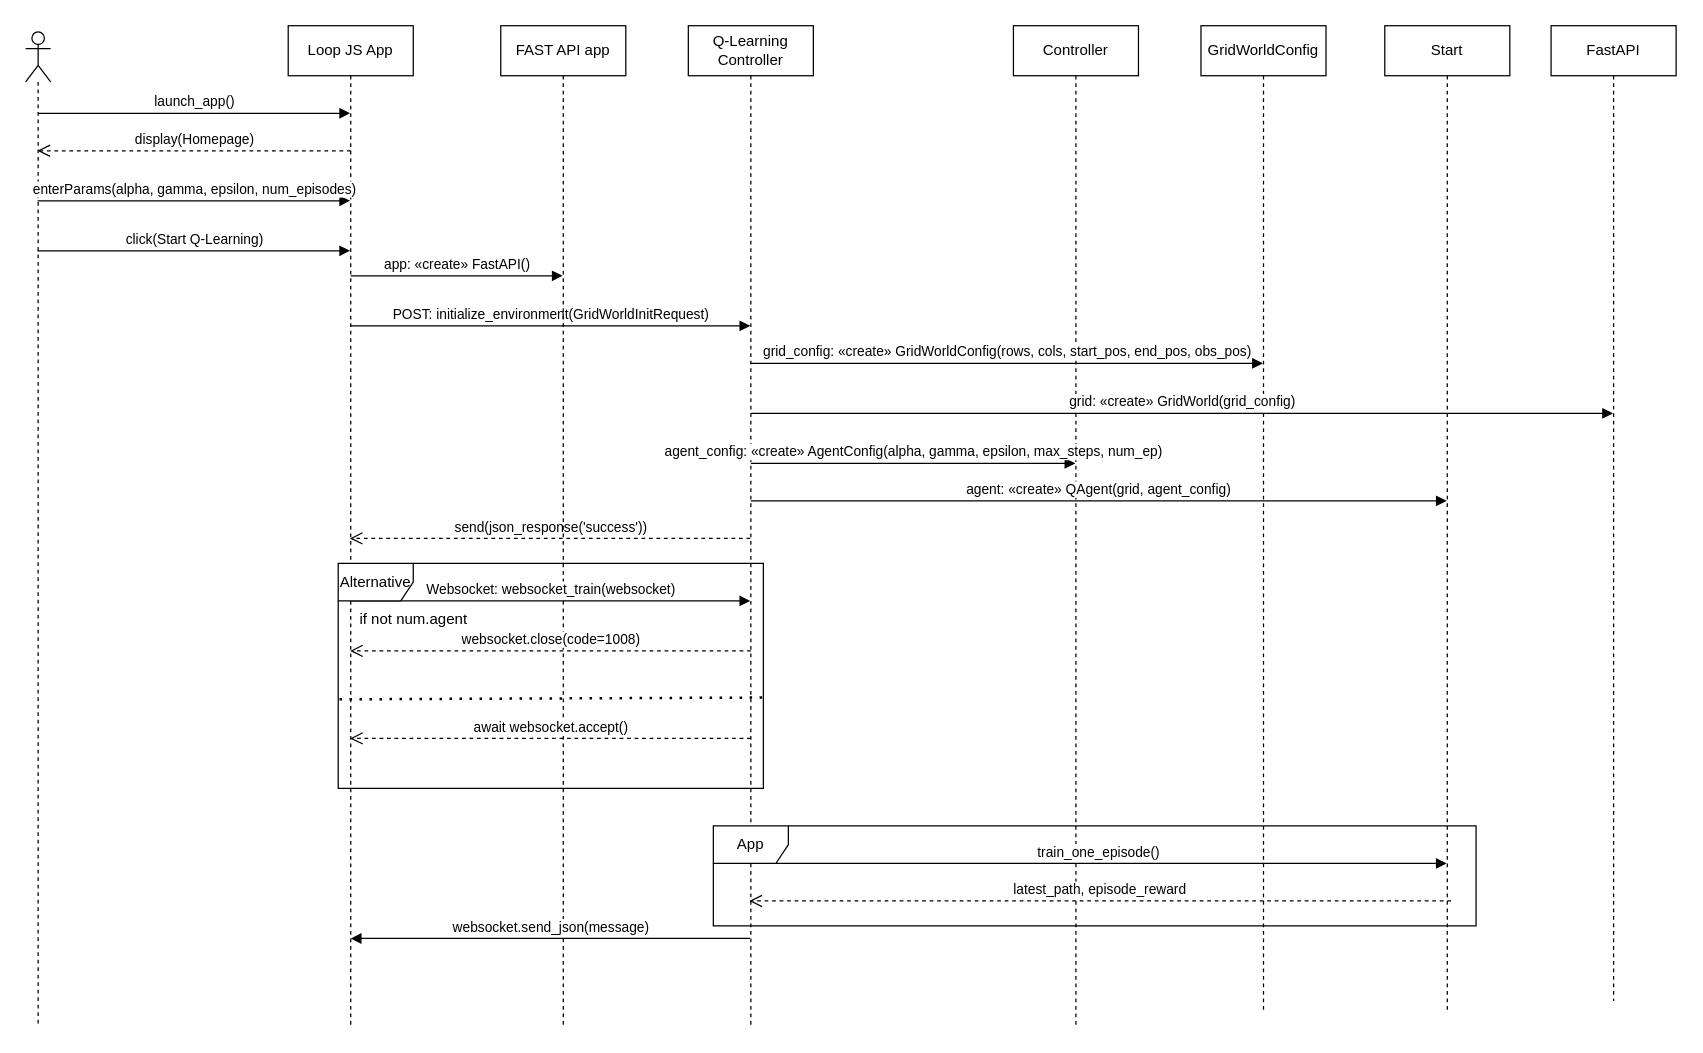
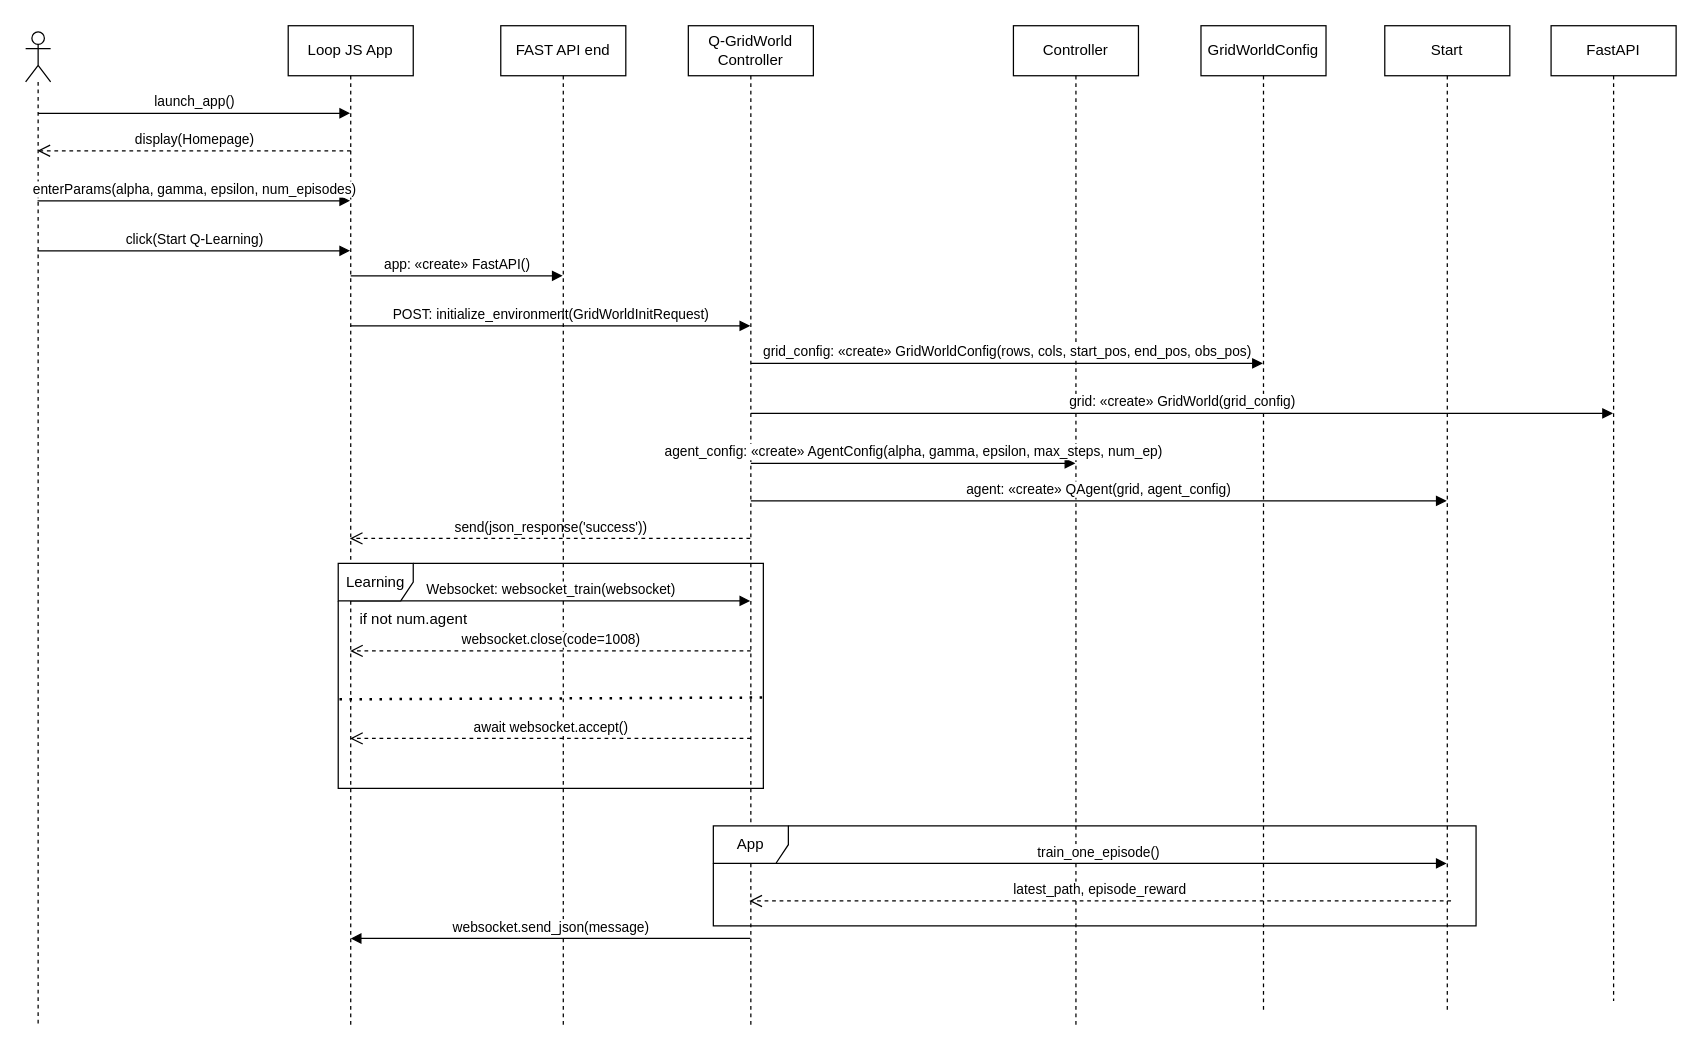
node "FAST API app": label "FAST API app" -> "FAST API end"
node "Q-Learning Controller": label "Q-Learning Controller" -> "Q-GridWorld Controller"
node "Alternative": label "Alternative" -> "Learning"
